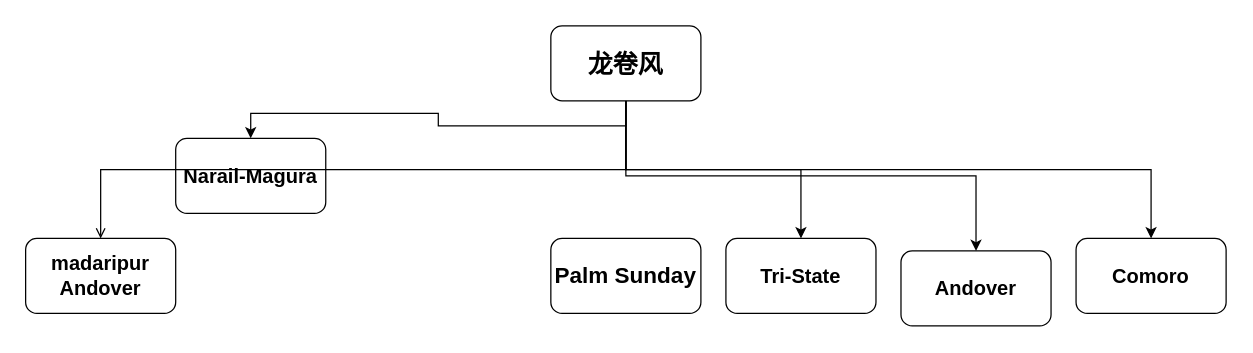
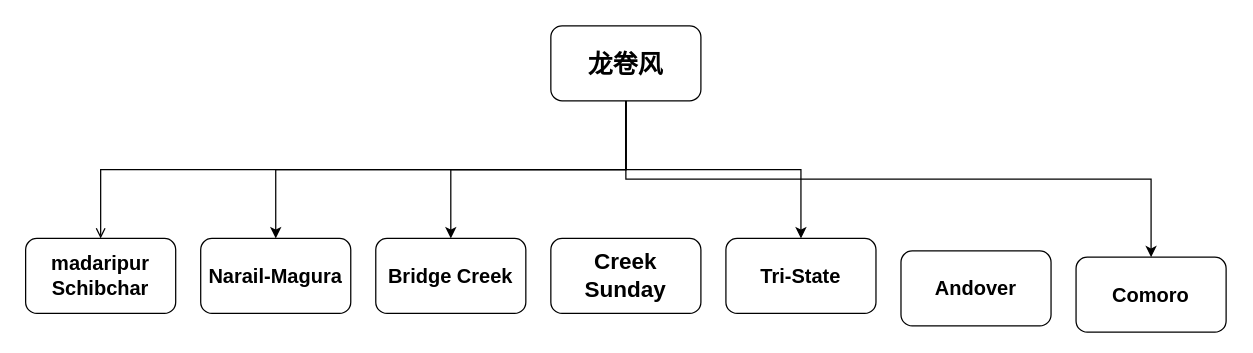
node "Narail-Magura": moved (251, 176) -> (276, 276)
edge "龙卷风" -> "Andover": removed
edge "龙卷风" -> "Bridge Creek": added
node "madaripur Andover": label "madaripur Andover" -> "madaripur Schibchar"
node "Bridge Creek": added
node "Palm Sunday": label "Palm Sunday" -> "Creek Sunday"
node "Comoro": moved (1151, 276) -> (1151, 294)
